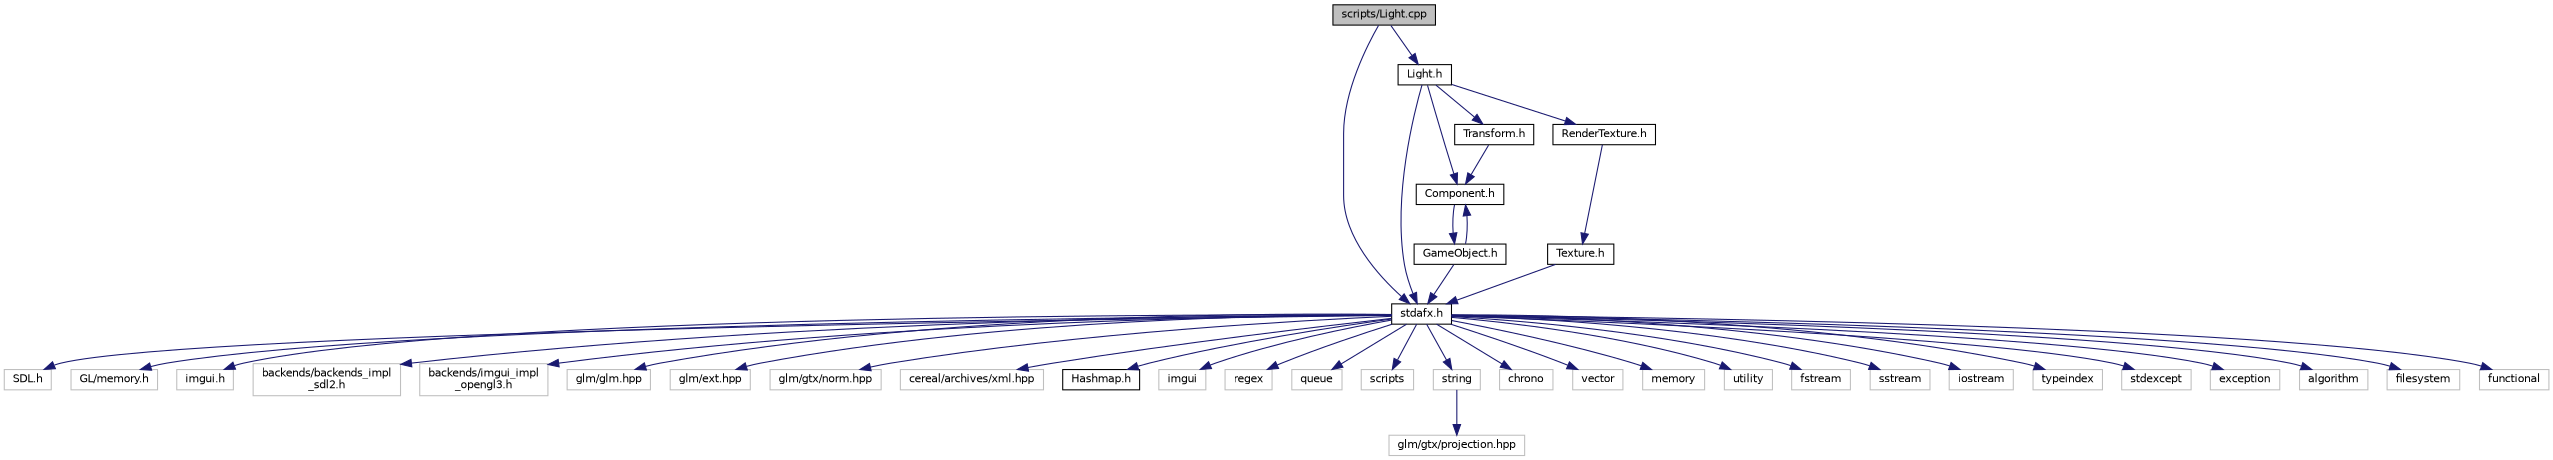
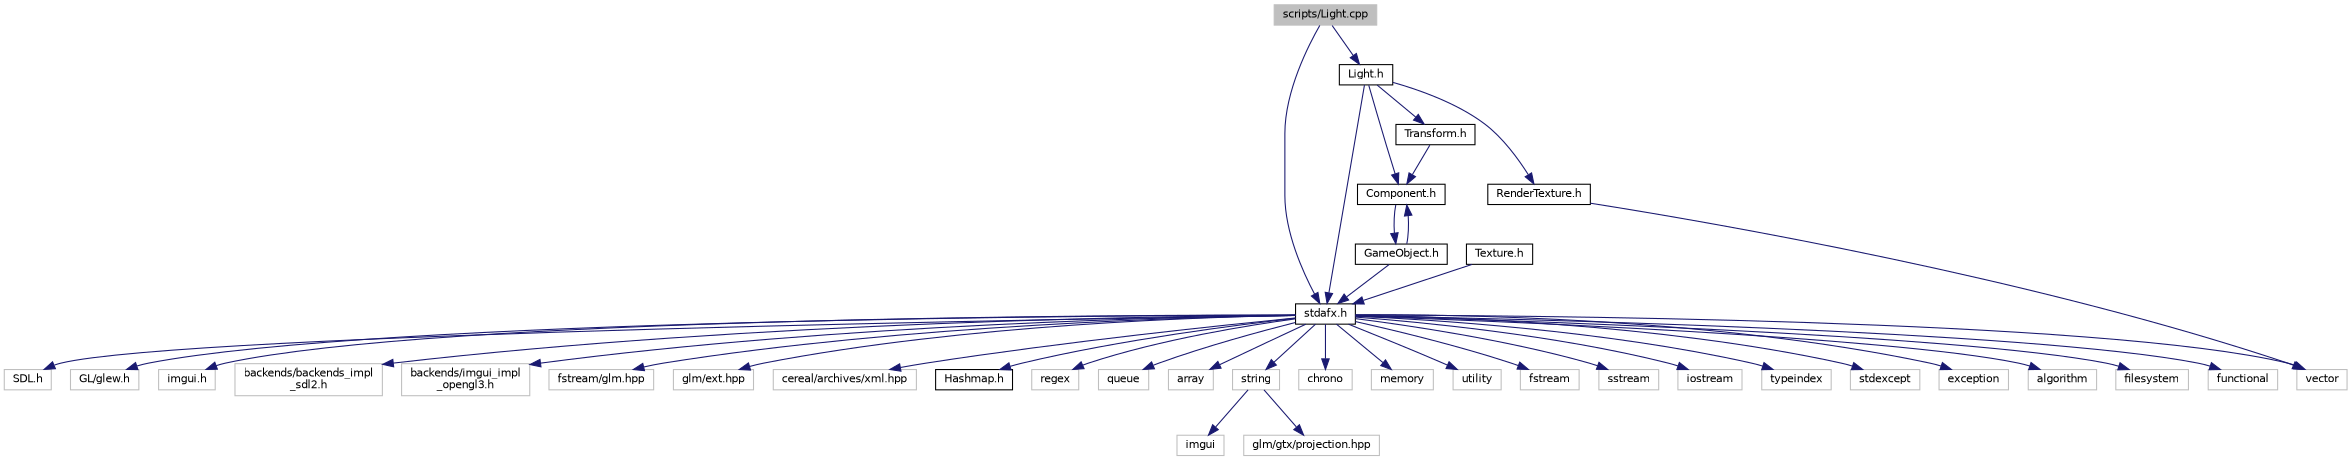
node "scripts/Light.cpp": color black -> grey75
edge "RenderTexture.h" -> "Texture.h": now "RenderTexture.h" -> "vector"
edge "stdafx.h" -> "imgui": now "string" -> "imgui"
node "GL/memory.h": label "GL/memory.h" -> "GL/glew.h"
node "glm/glm.hpp": label "glm/glm.hpp" -> "fstream/glm.hpp"
node "glm/gtx/norm.hpp": removed
node "scripts": label "scripts" -> "array"
